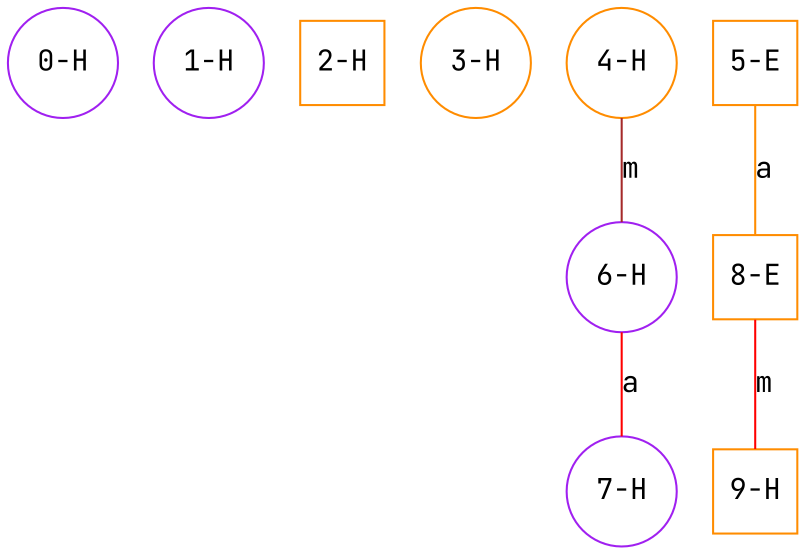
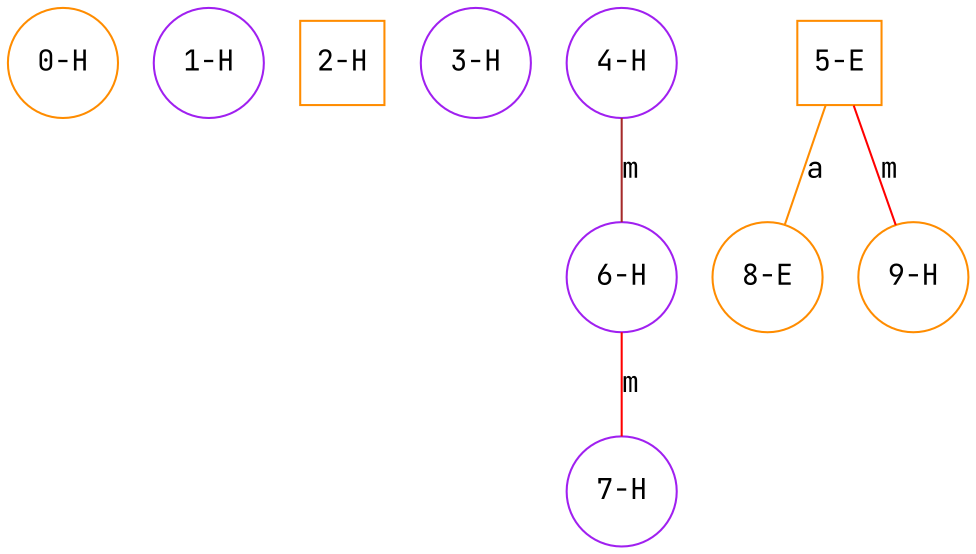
node "0-H": color purple -> darkorange
node "3-H": color darkorange -> purple
node "4-H": color darkorange -> purple
node "8-E": shape square -> circle
edge "6-H" -- "7-H": label "a" -> "m"
edge "8-E" -- "9-H": now "5-E" -- "9-H"
node "9-H": shape square -> circle
